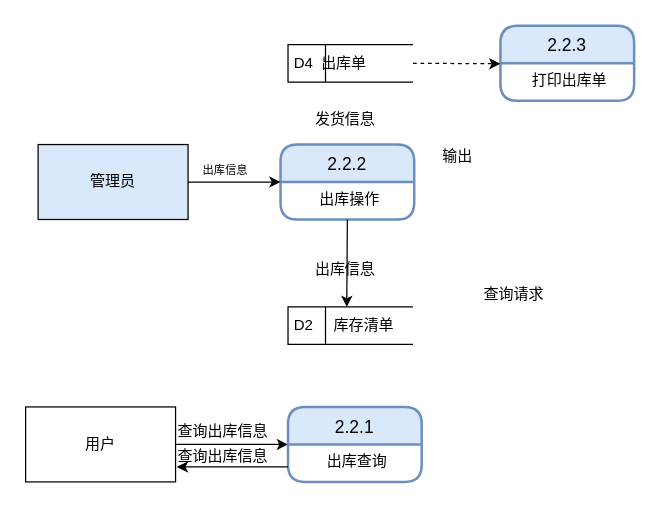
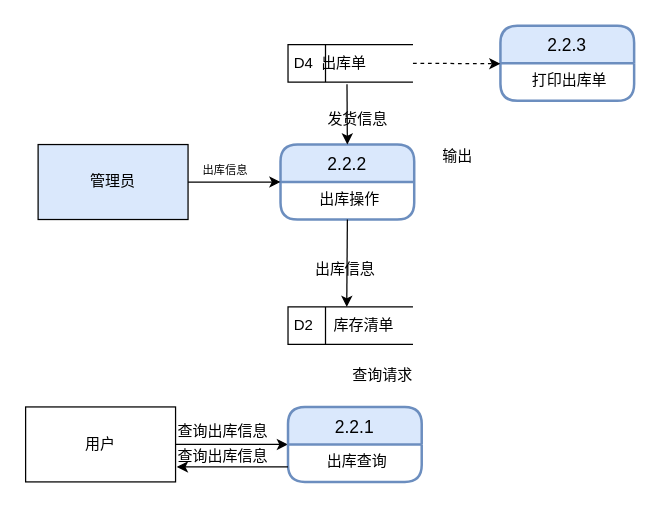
edge "D4" -> "2.2.2": added
node "发货信息": moved (351, 119) -> (363, 119)
node "查询请求": moved (519, 294) -> (388, 376)
